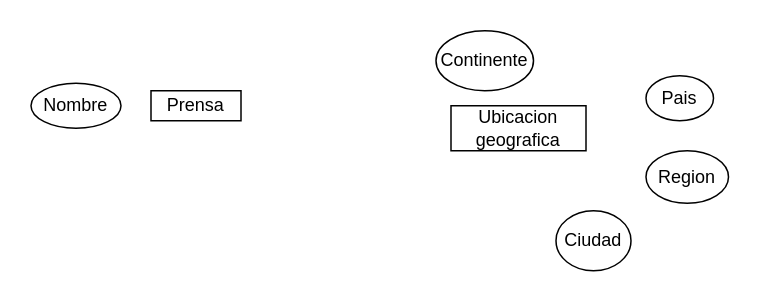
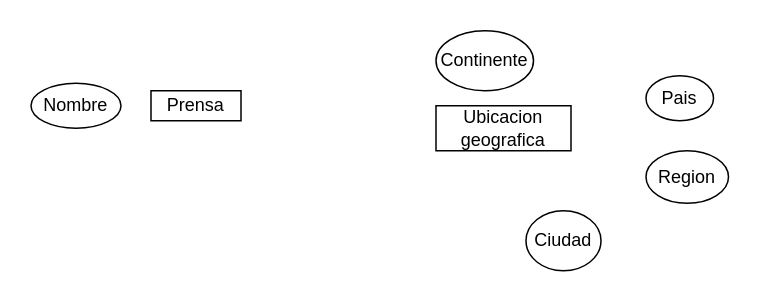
node "Ubicacion geografica": moved (518, 128) -> (503, 128)
node "Ciudad": moved (593, 241) -> (563, 241)
